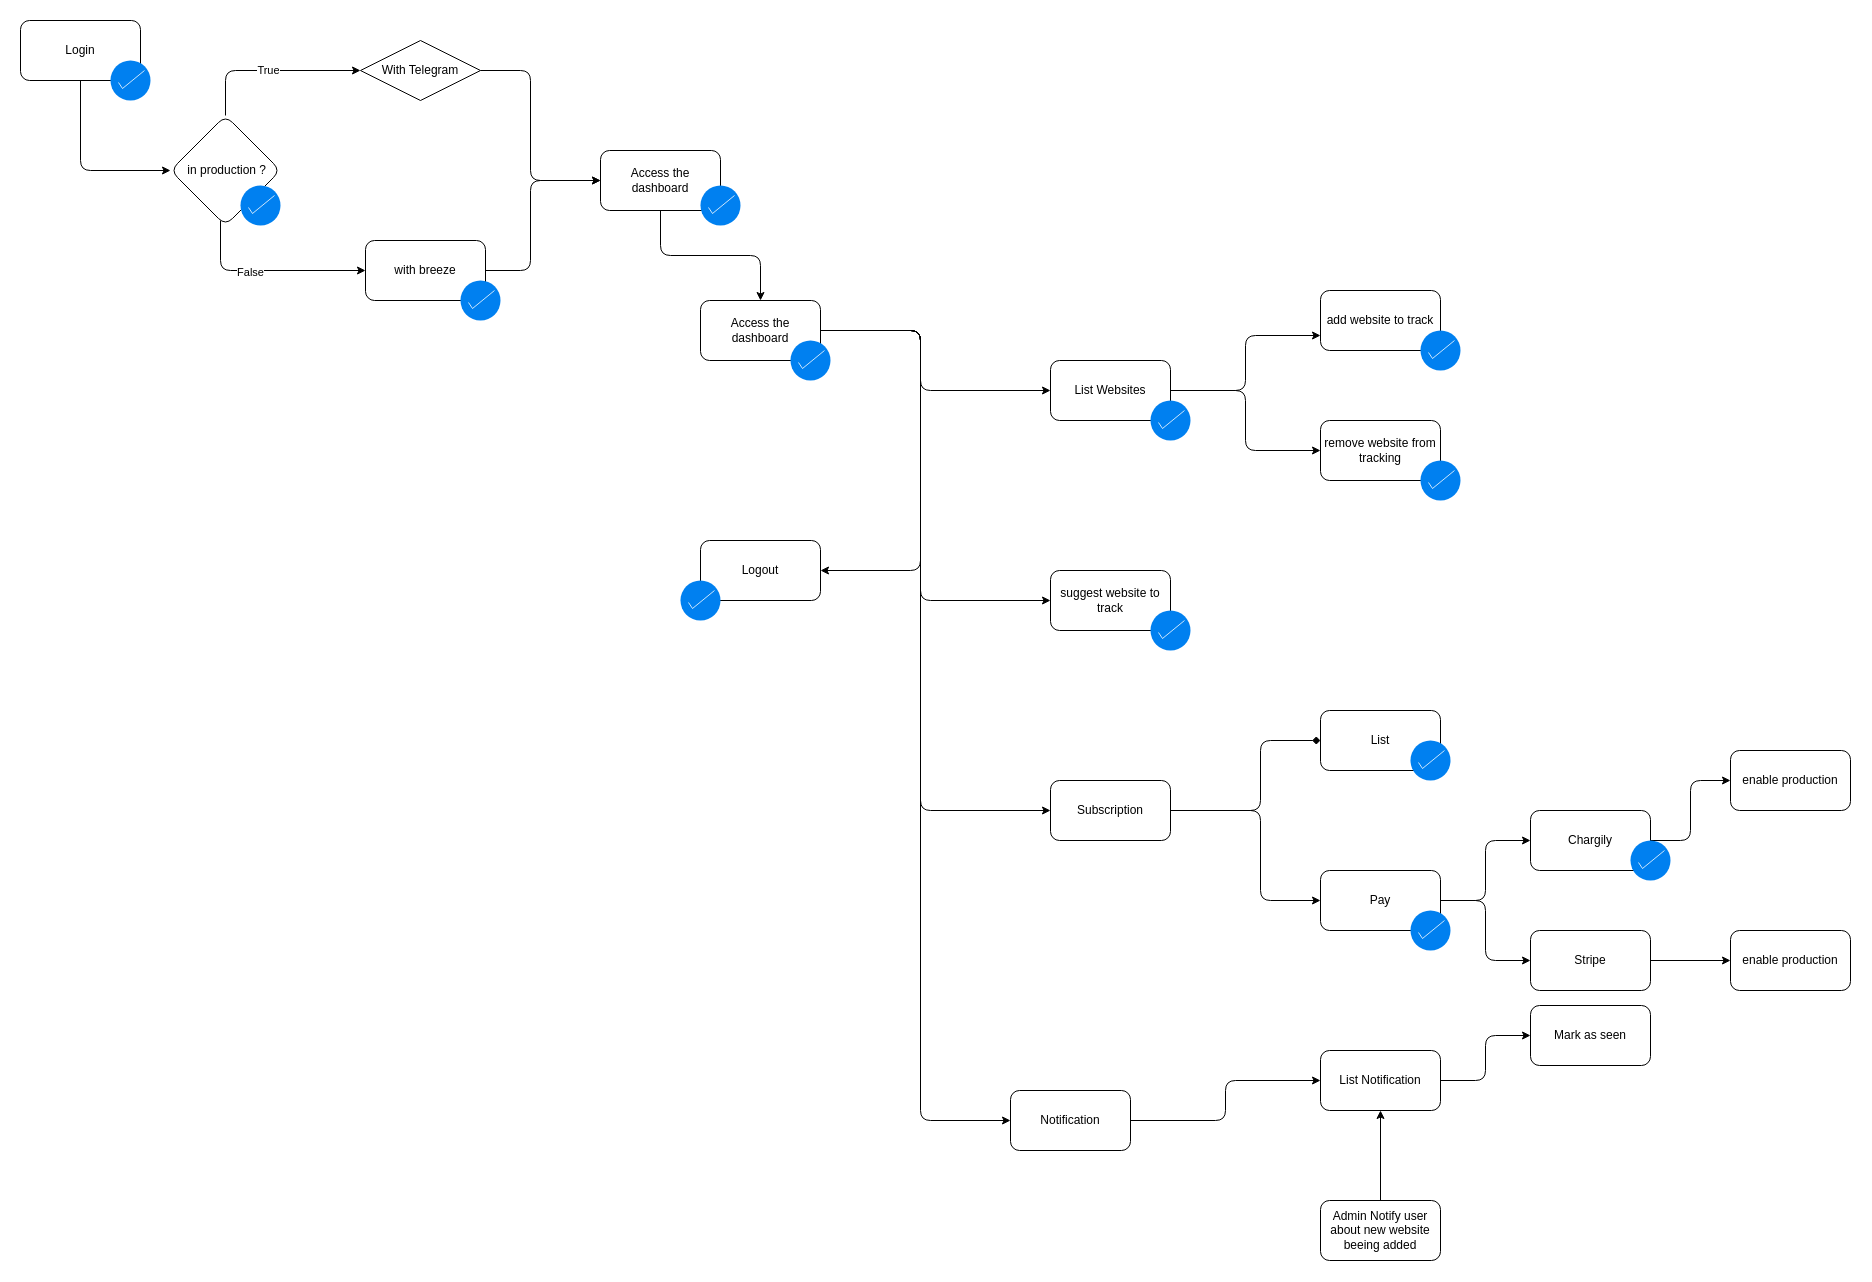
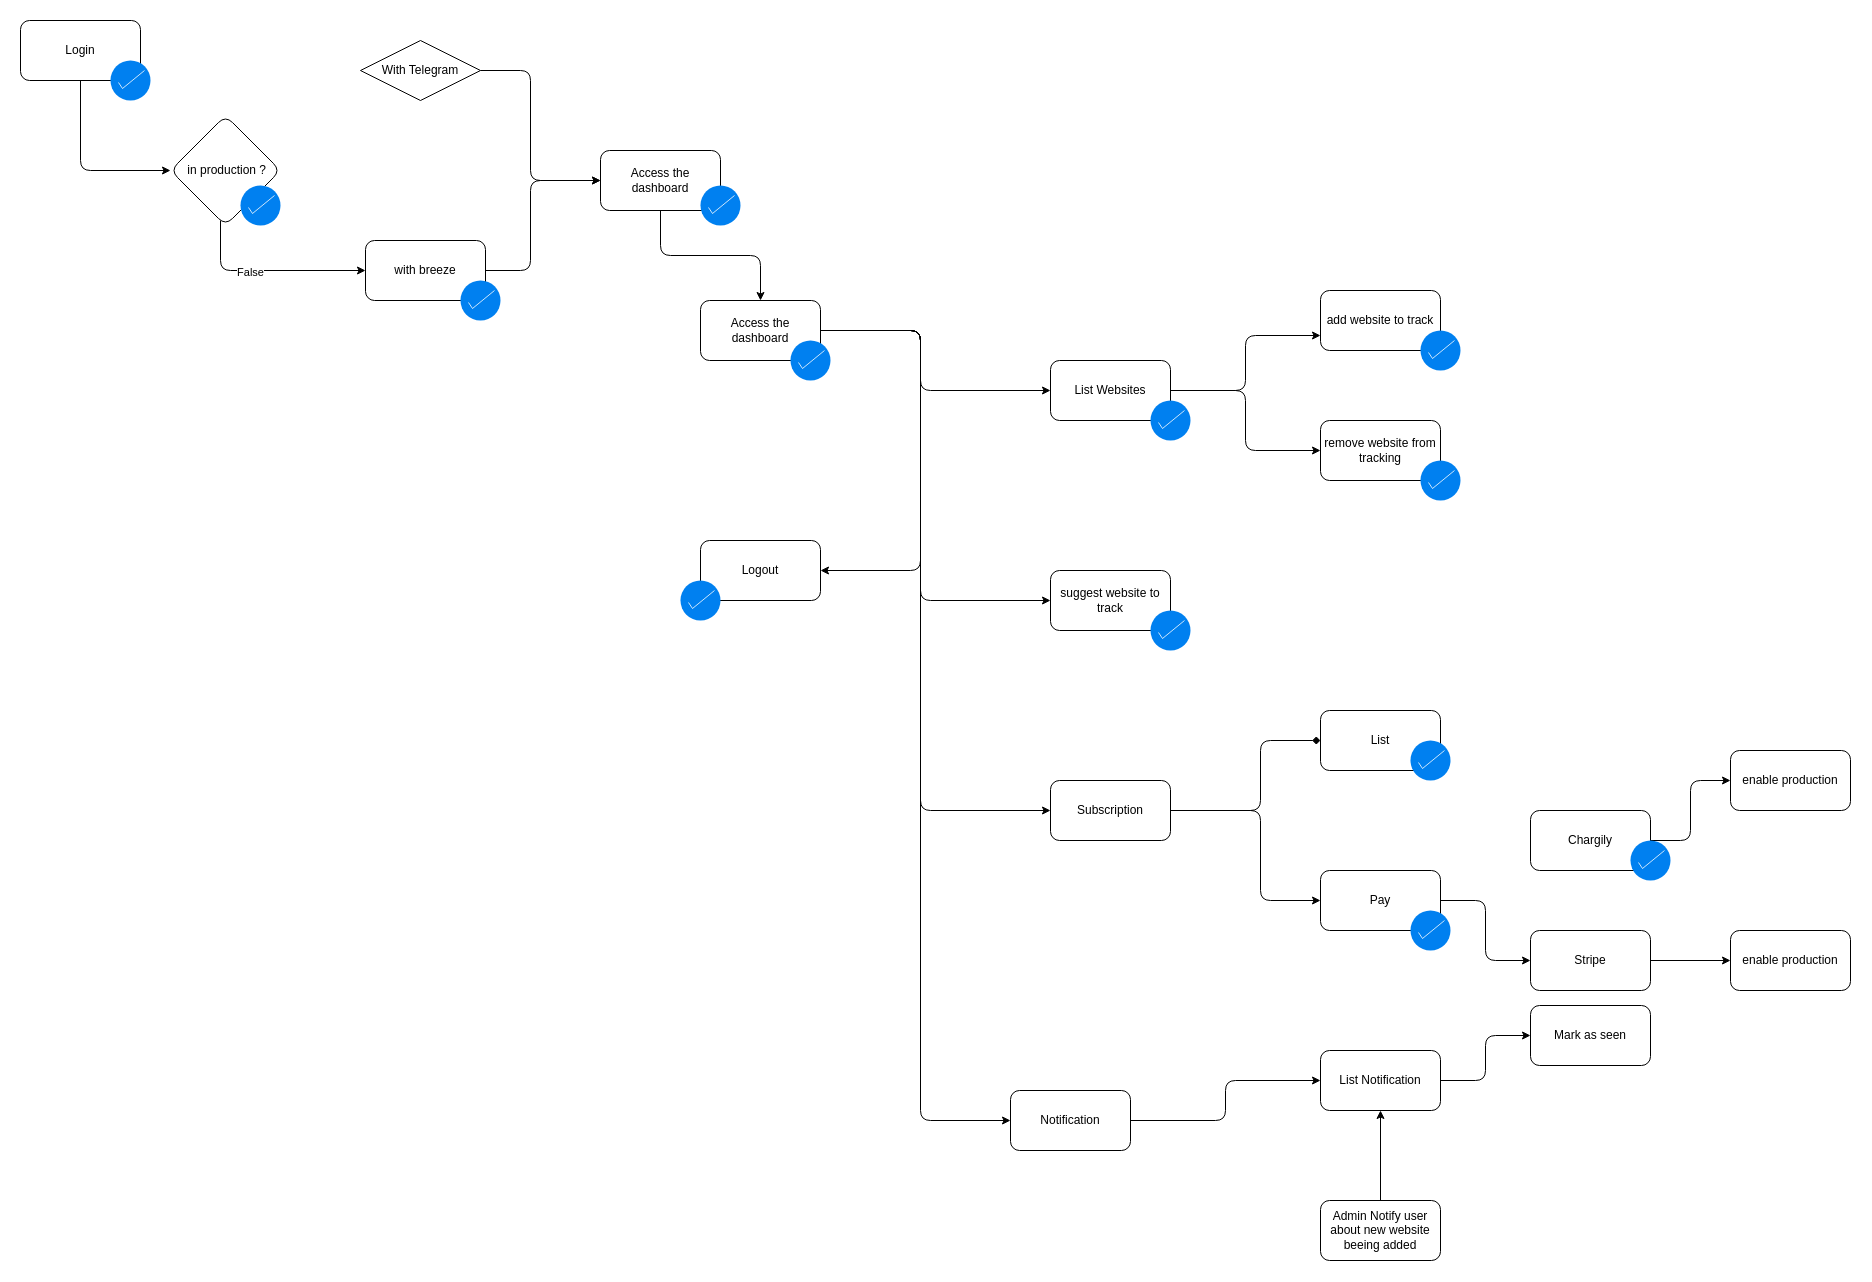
edge "in production ?" -> "With Telegram": removed, label "True"
edge "Pay" -> "Chargily": removed
